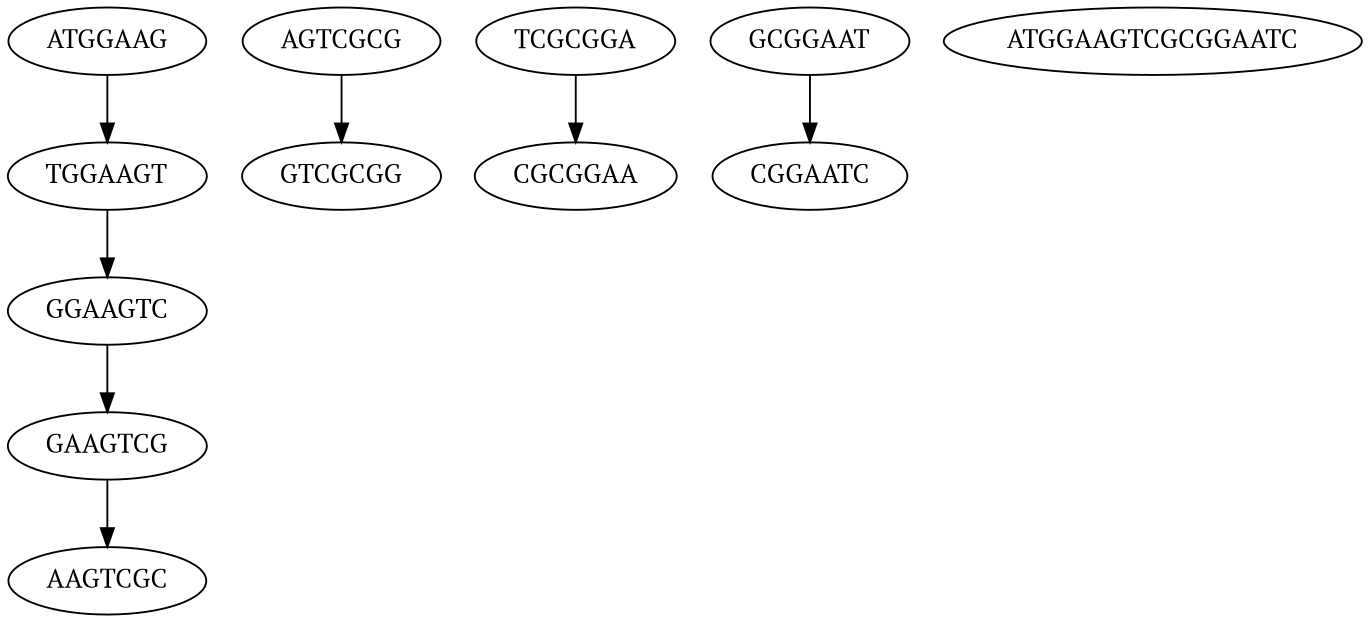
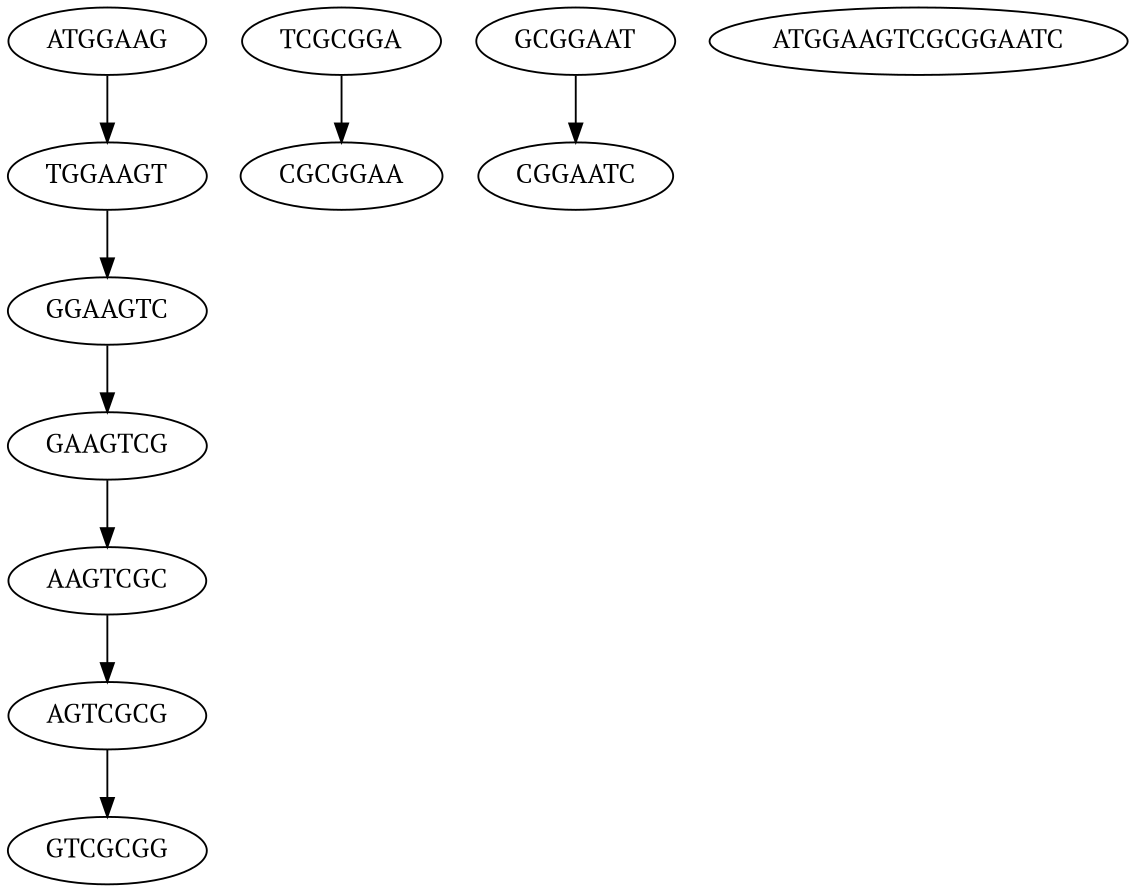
edge "AAGTCGC" -> "AGTCGCG": added
